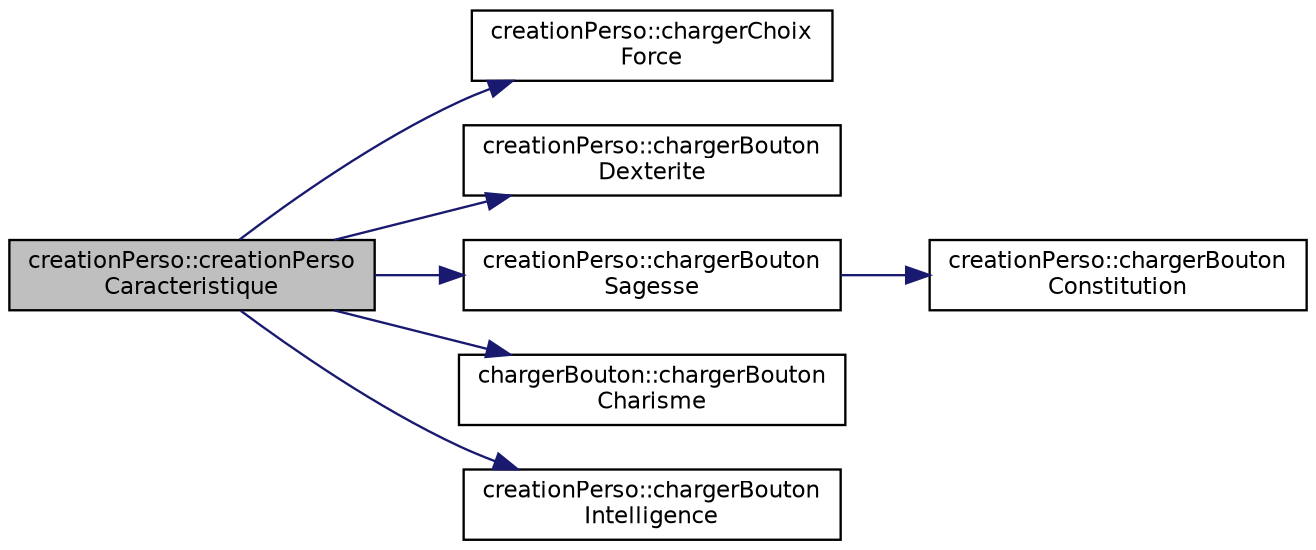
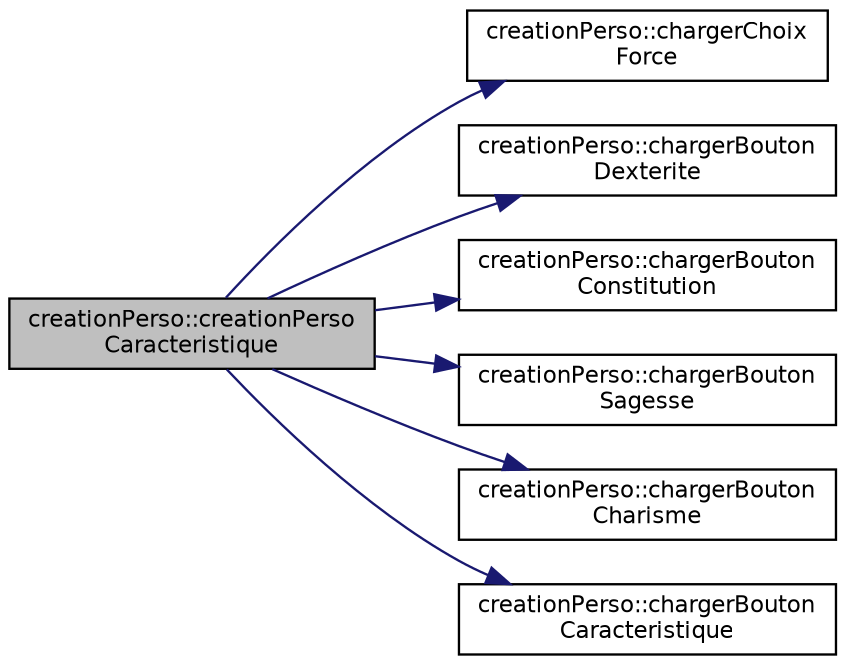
edge "creationPerso::chargerBouton Sagesse" -> "creationPerso::chargerBouton Constitution": now "creationPerso::creationPerso Caracteristique" -> "creationPerso::chargerBouton Constitution"
node "chargerBouton::chargerBouton Charisme": label "chargerBouton::chargerBouton Charisme" -> "creationPerso::chargerBouton Charisme"
node "creationPerso::chargerBouton Intelligence": label "creationPerso::chargerBouton Intelligence" -> "creationPerso::chargerBouton Caracteristique"
